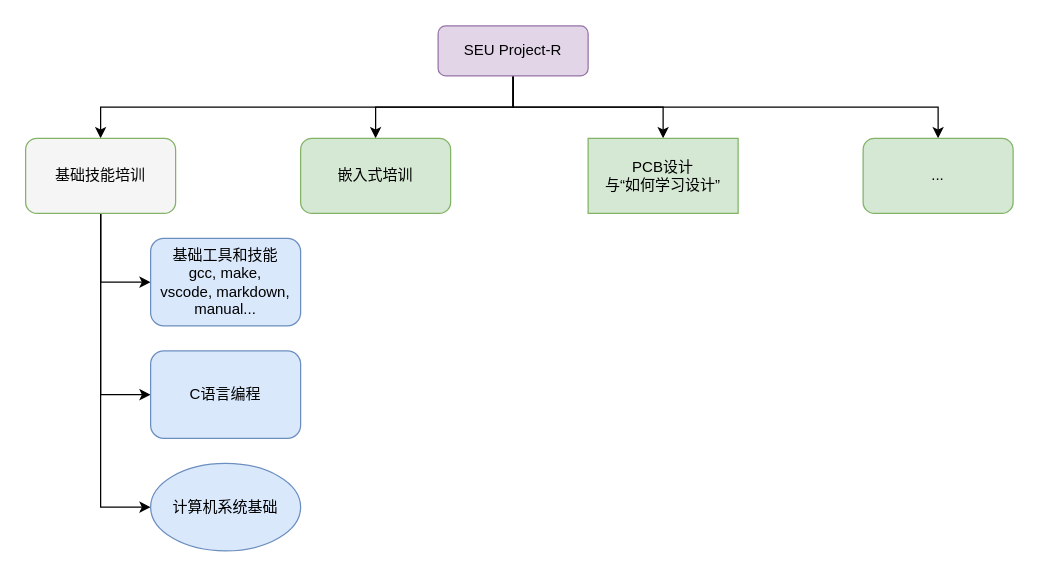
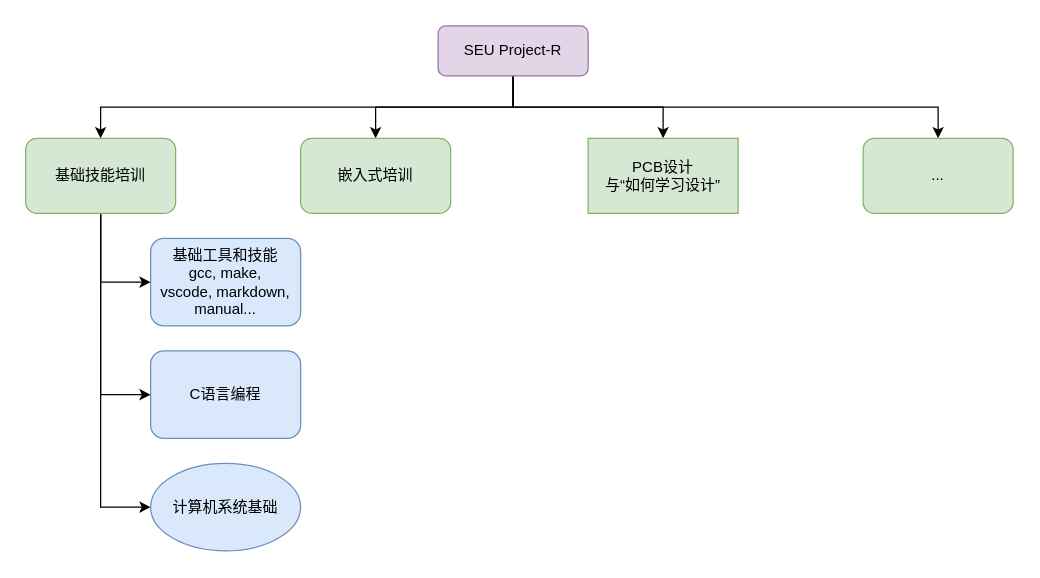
node "基础技能培训": fillcolor #f5f5f5 -> #d5e8d4
